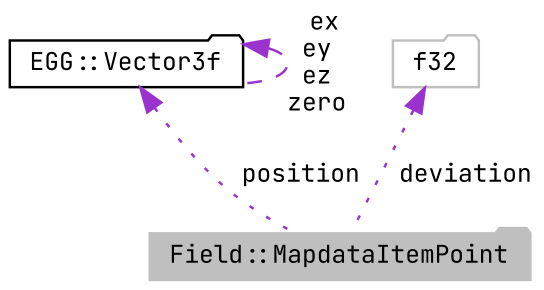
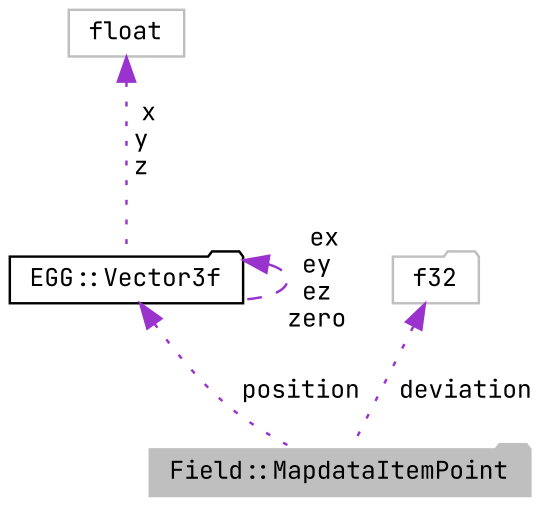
node "float": added
